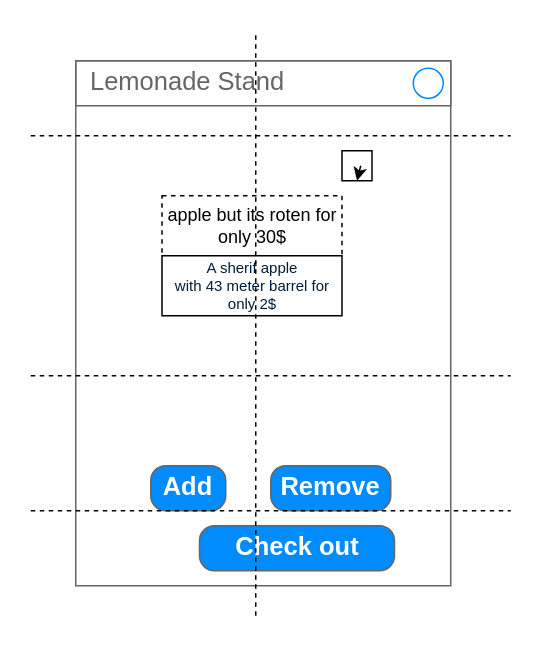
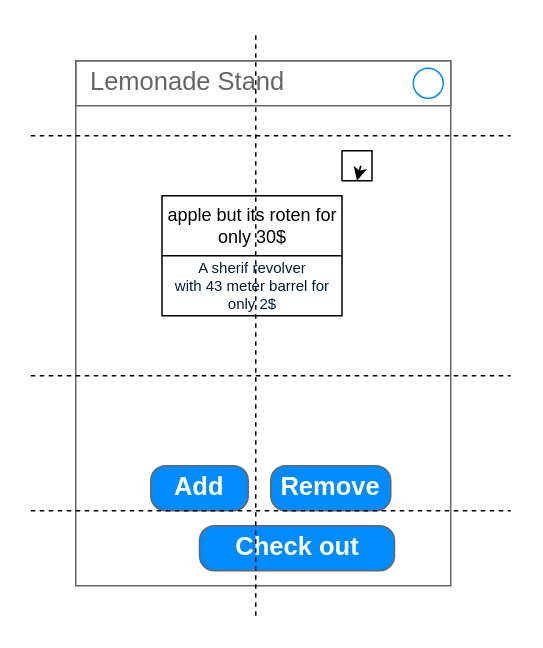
node "apple but its roten for only 30$": style dashed -> solid
node "A sherif apple with 43 meter barrel for only 2$": label "A sherif apple with 43 meter barrel for only 2$" -> "A sherif revolver with 43 meter barrel for only 2$"
node "Add": size 75x45 -> 98x45
